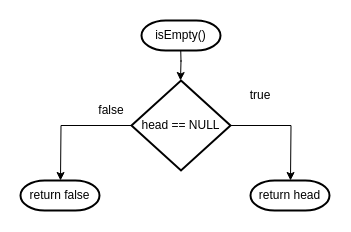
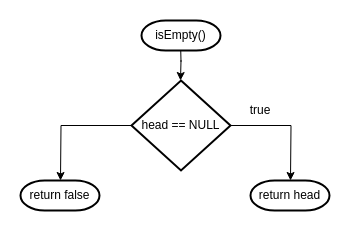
node "true": moved (261, 96) -> (261, 111)
node "false": removed
